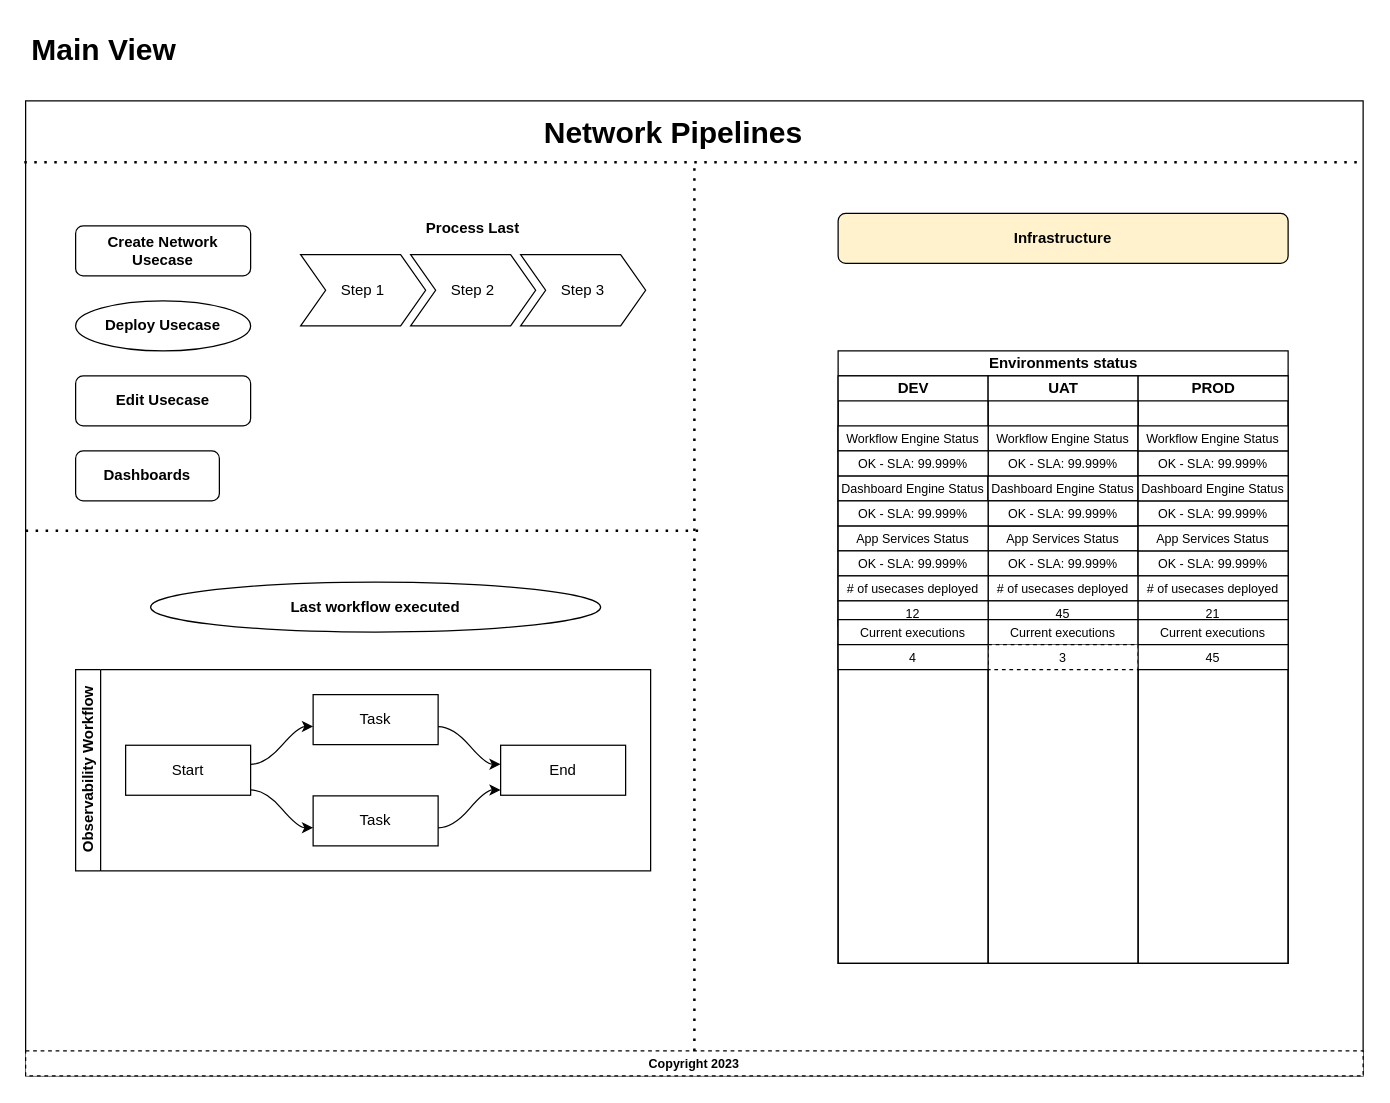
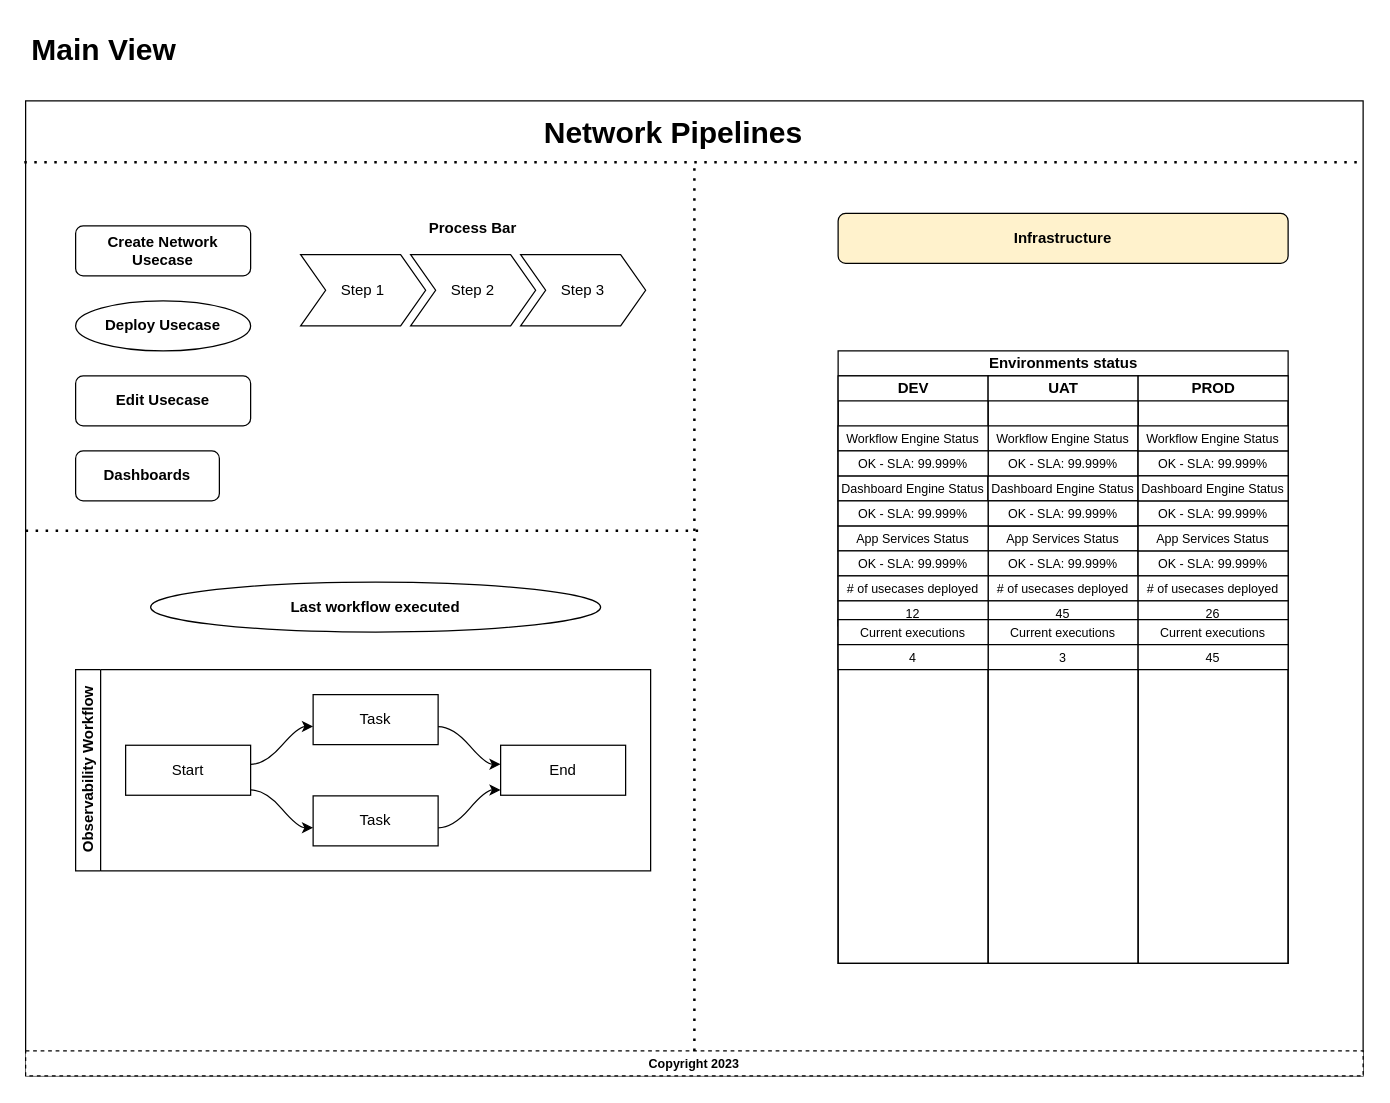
node "Process Last": label "Process Last" -> "Process Bar"
node "21": label "21" -> "26"
node "3": style dashed -> solid
